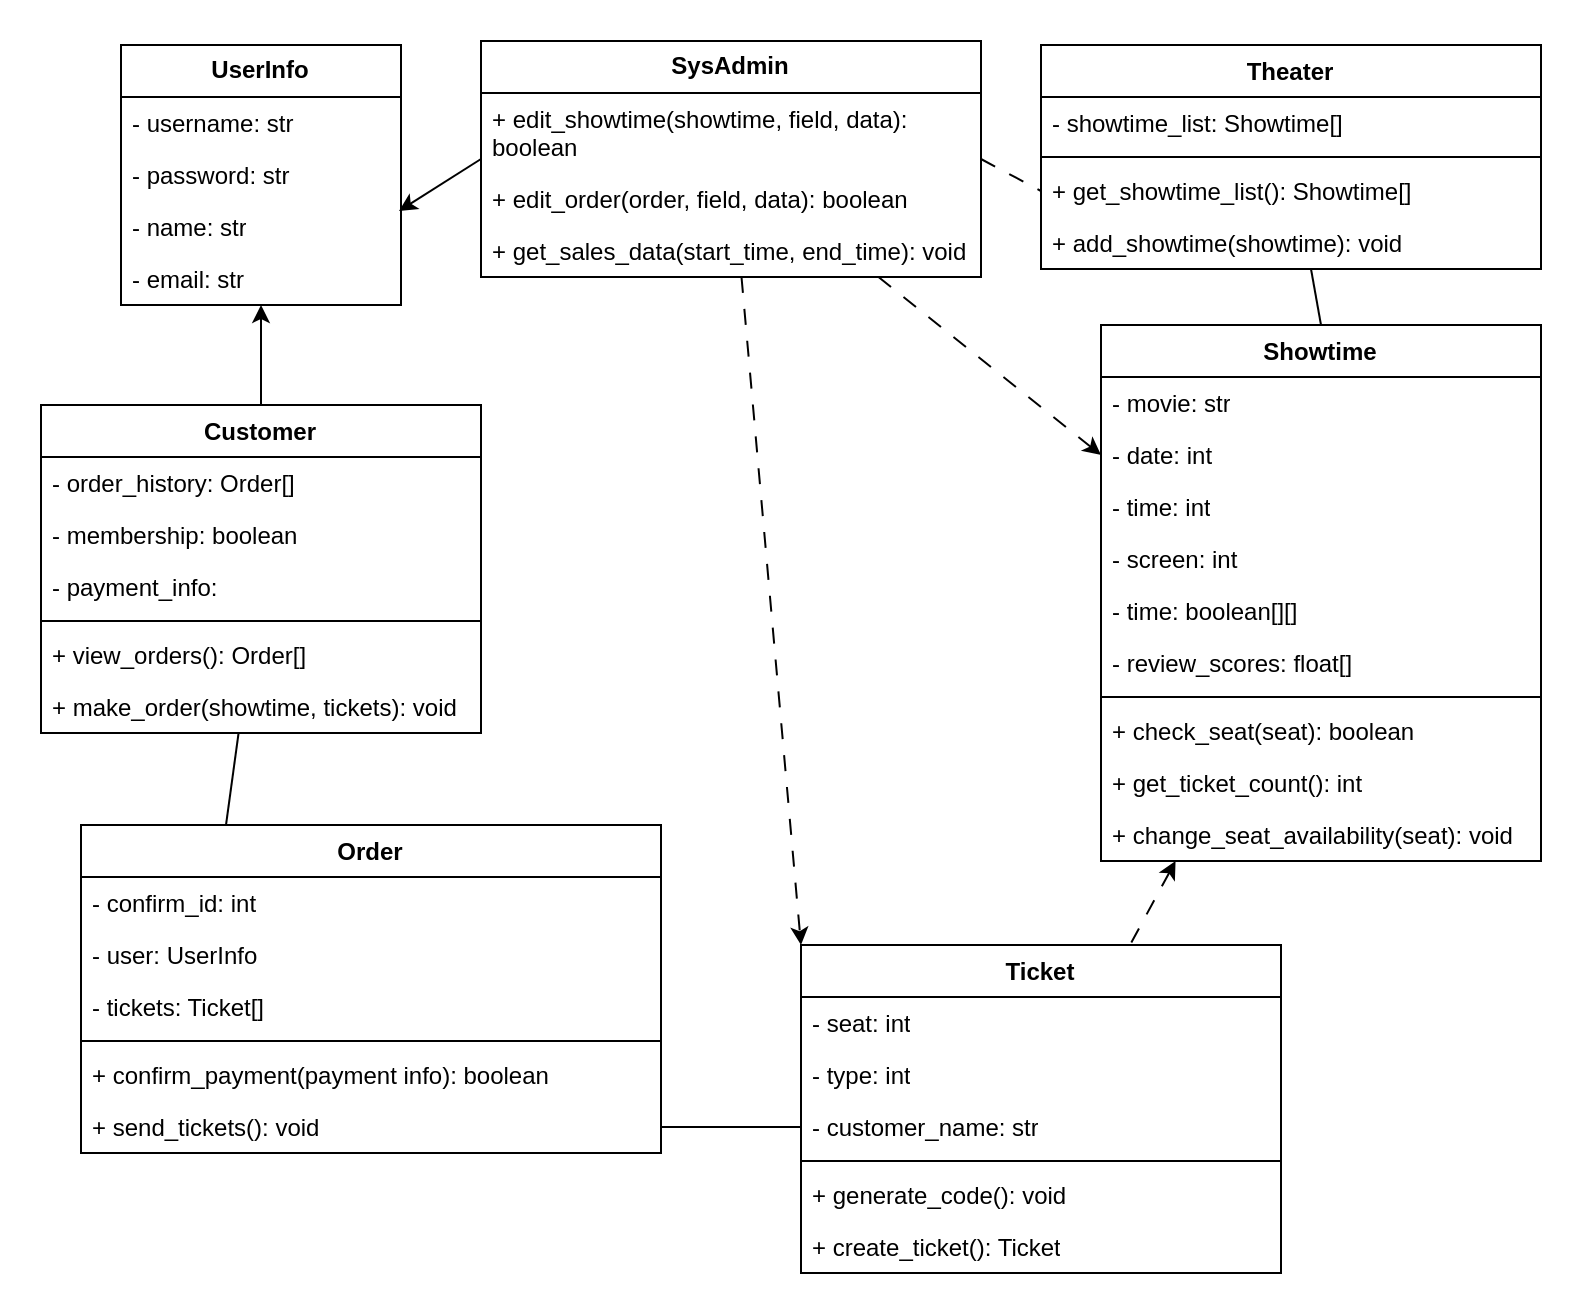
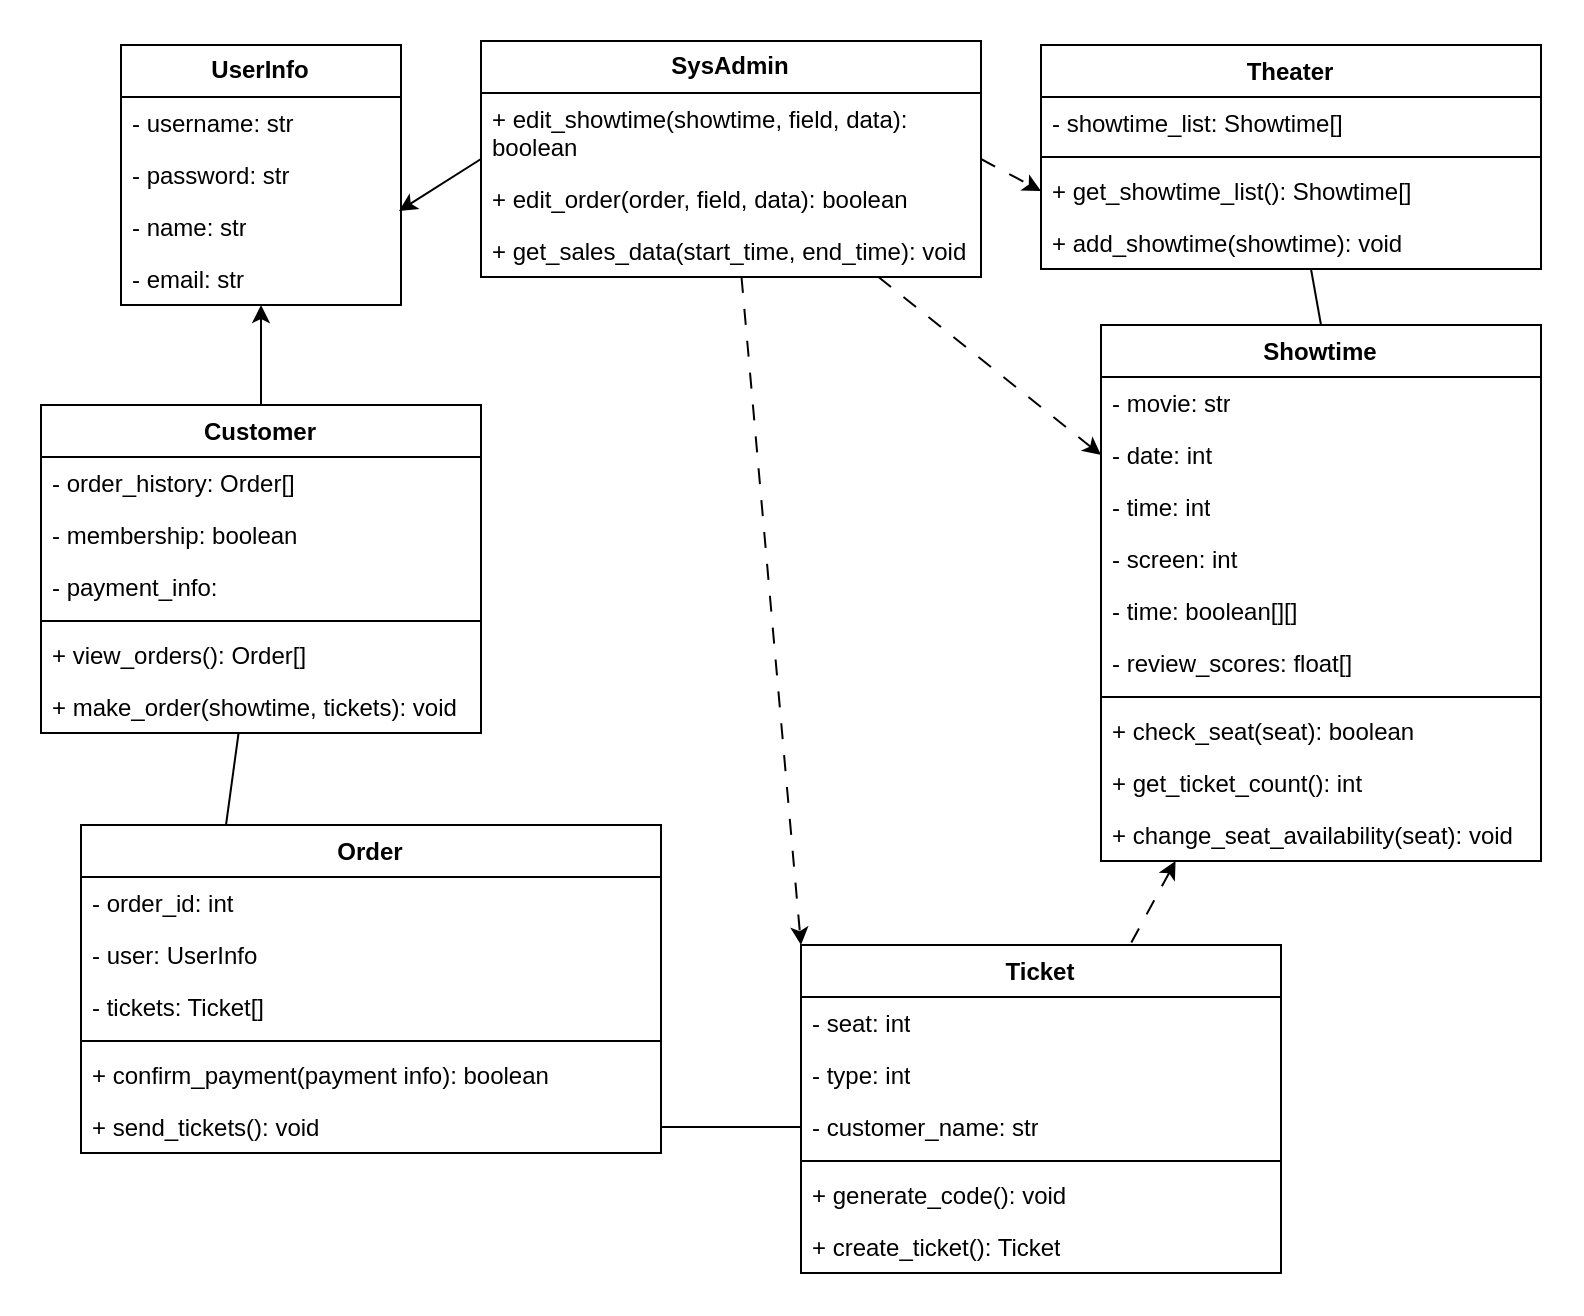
edge "SysAdmin" -- "+ get_showtime_list(): Showtime[]": arrowhead none -> classic
node "- confirm_id: int": label "- confirm_id: int" -> "- order_id: int"
